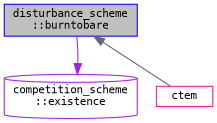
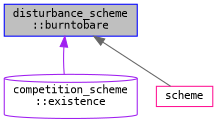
edge "disturbance_scheme ::burntobare" -> "competition_scheme ::existence": reversed
node "ctem": label "ctem" -> "scheme"
